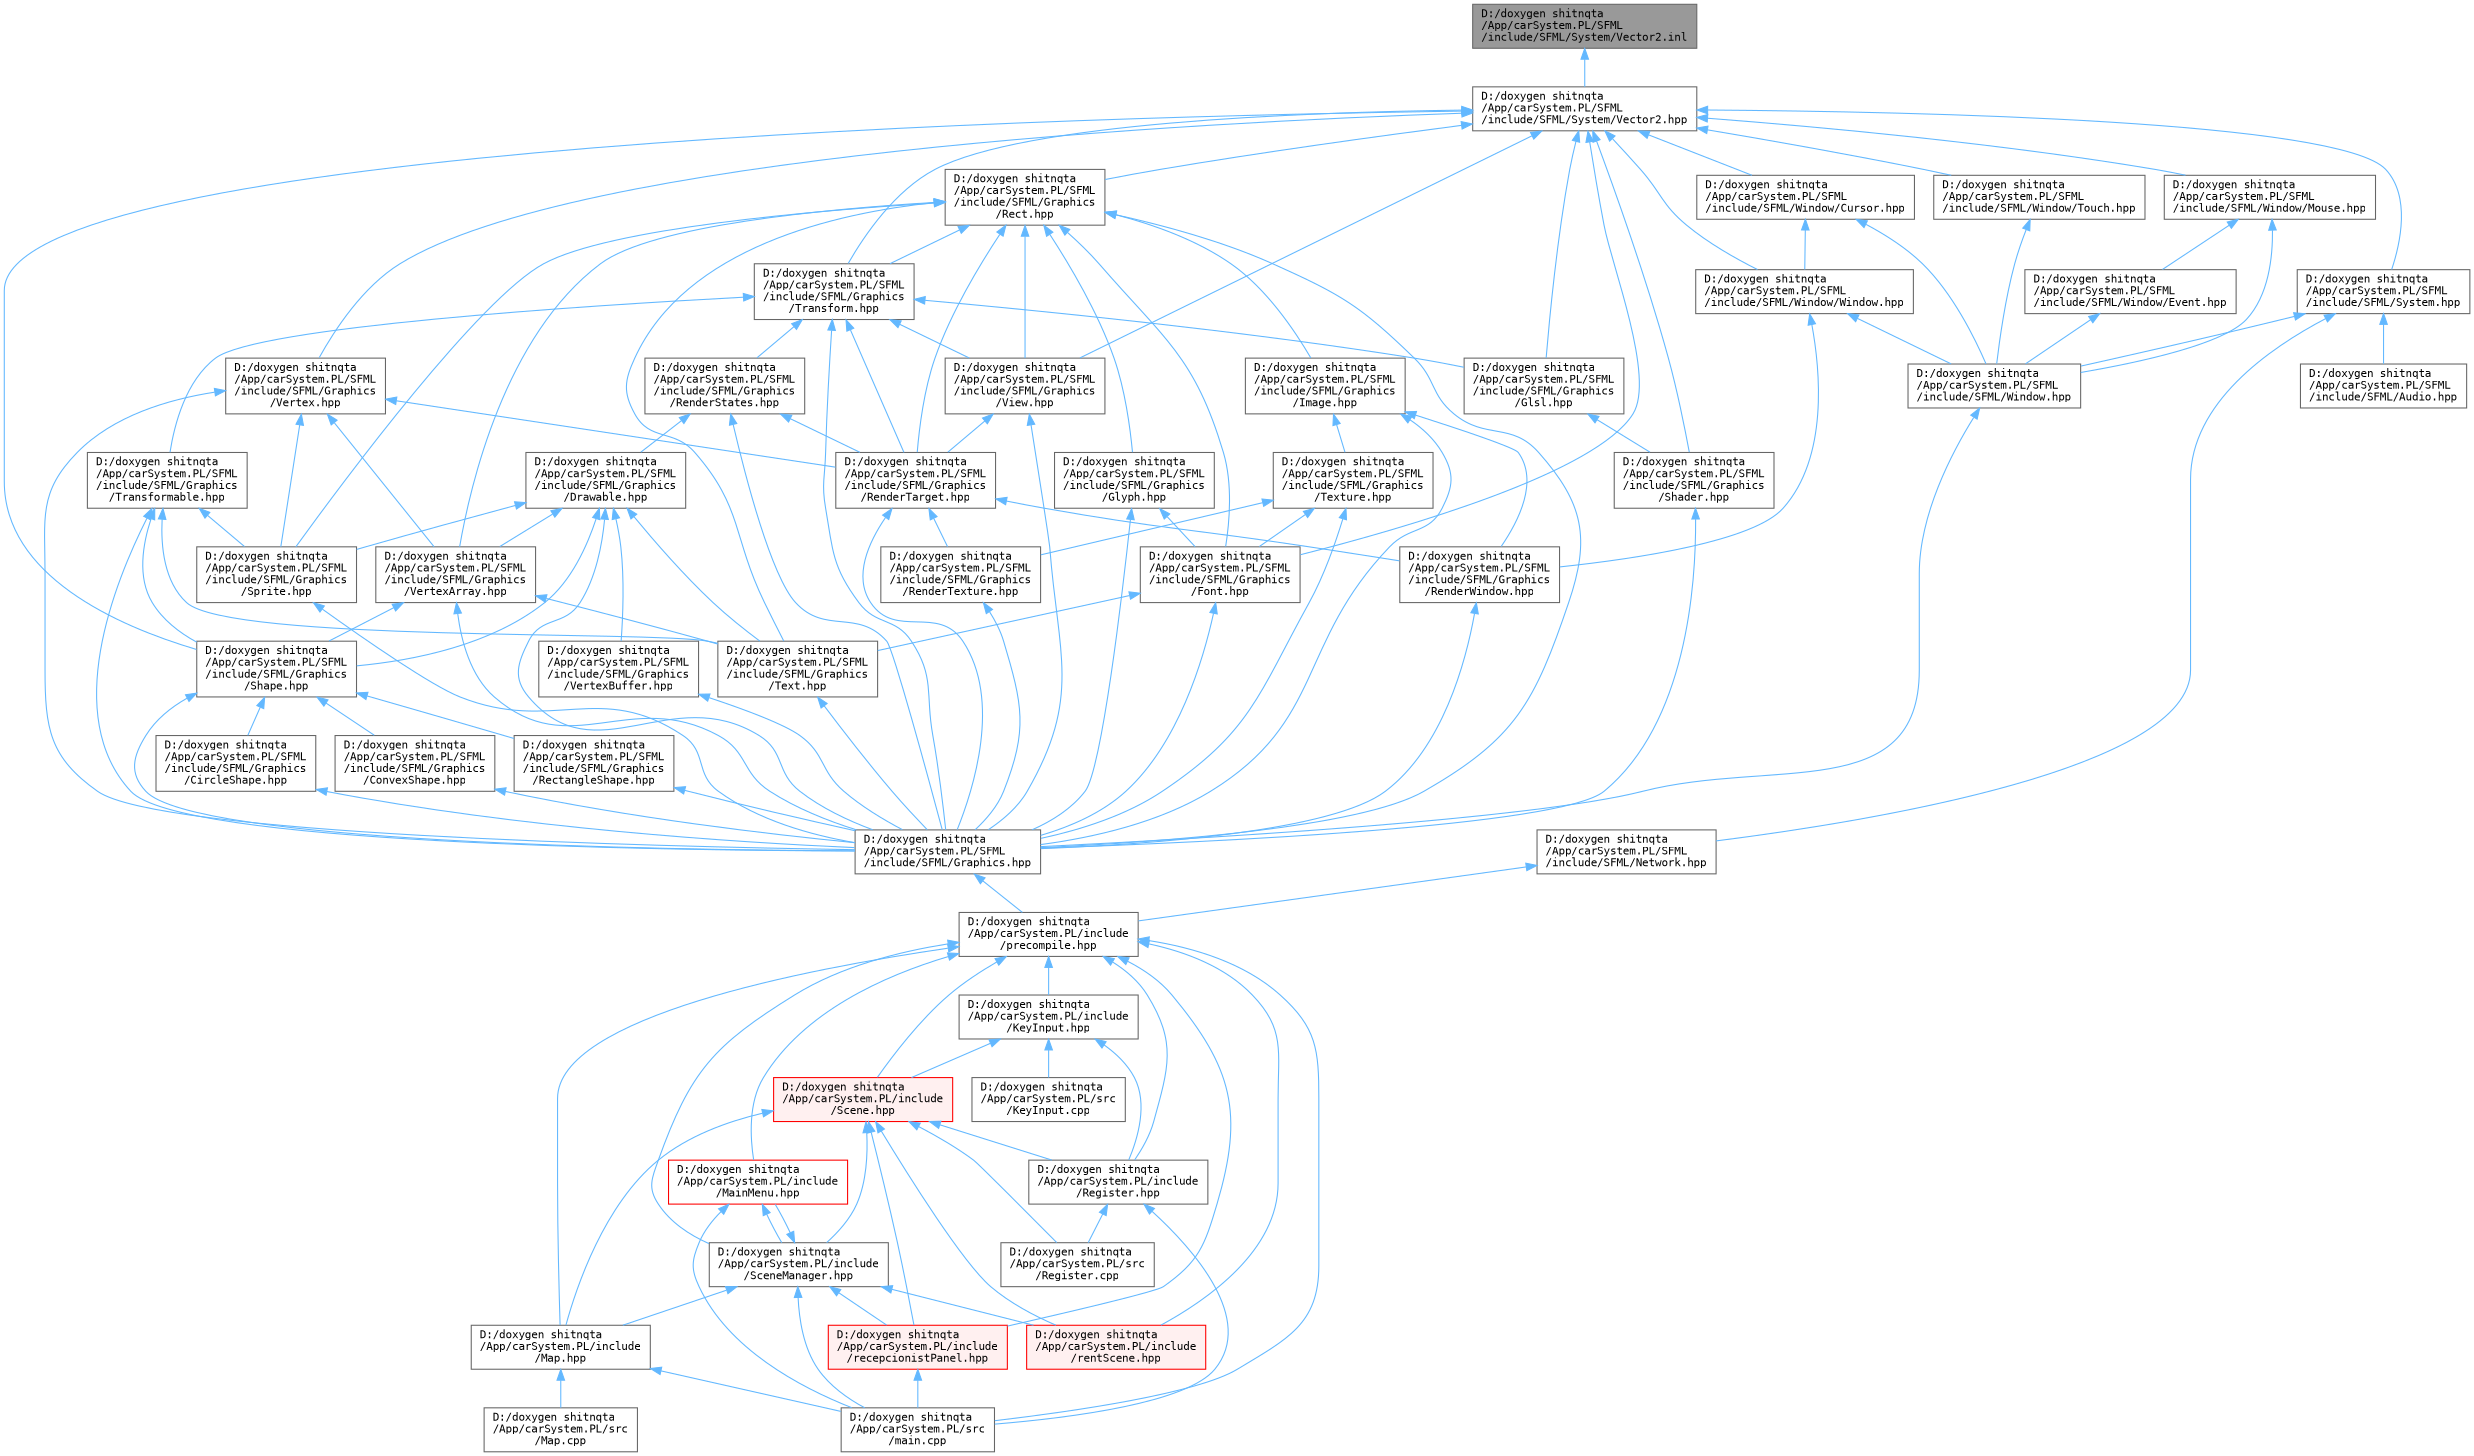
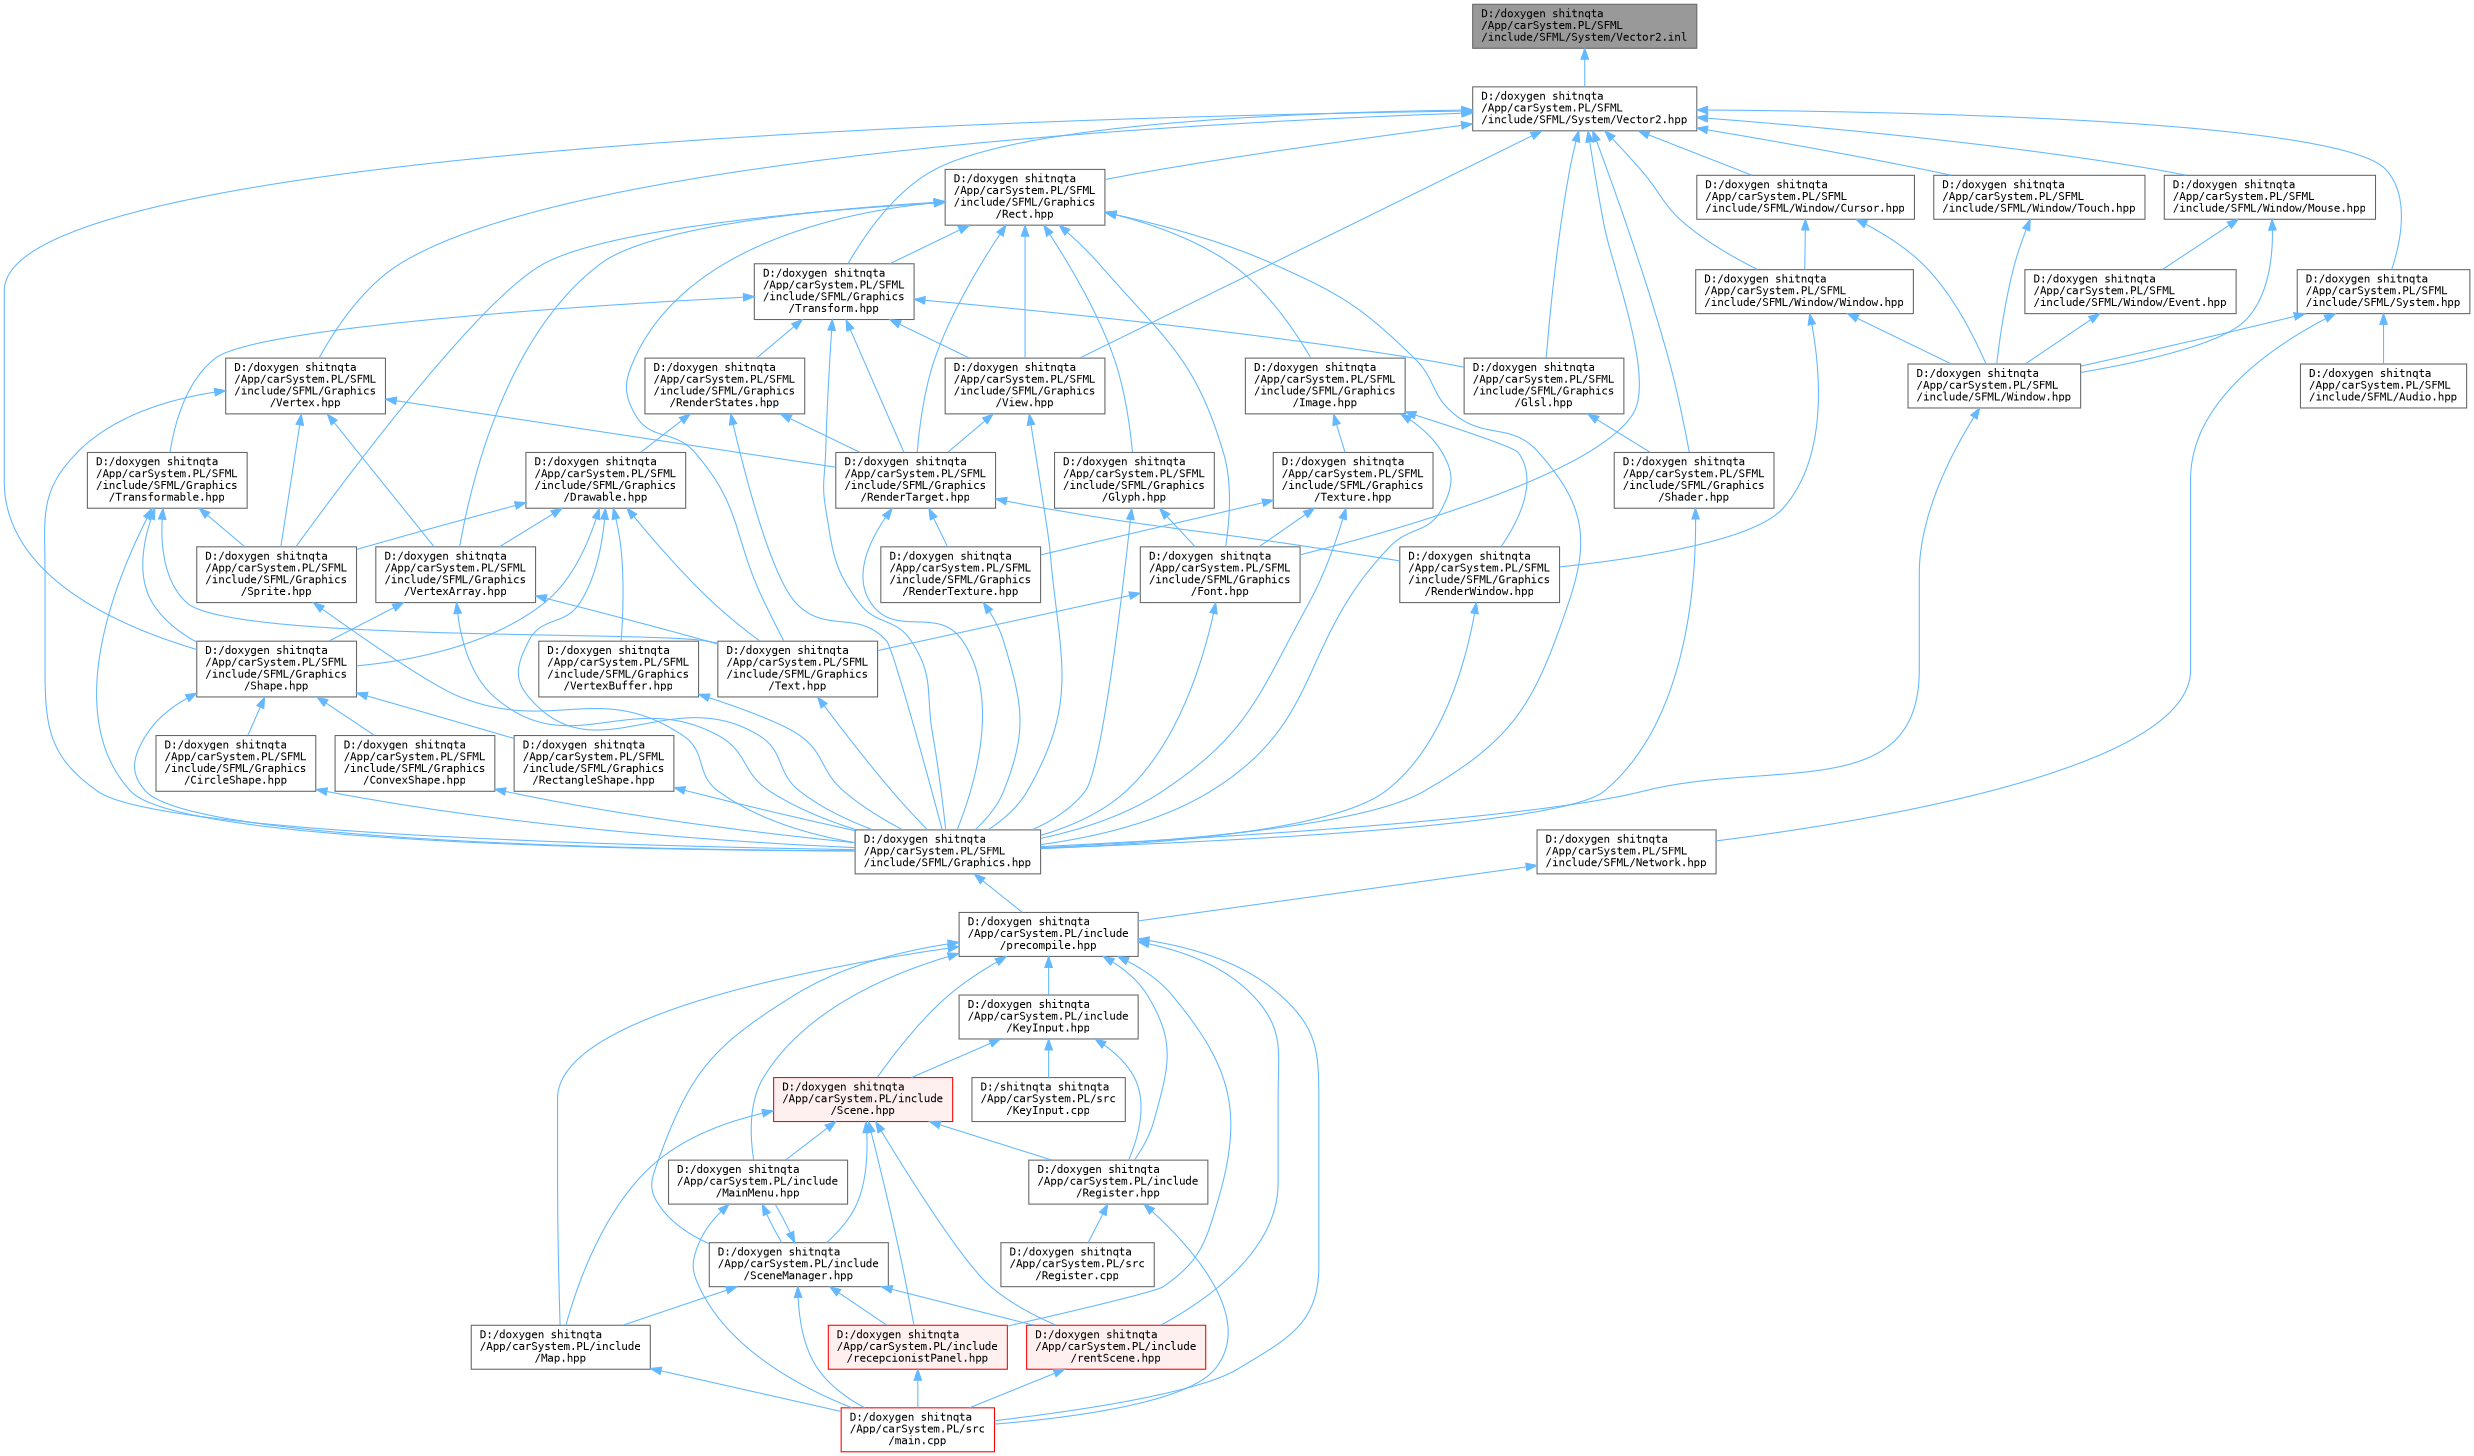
node "D:/doxygen shitnqta /App/carSystem.PL/src /KeyInput.cpp": label "D:/doxygen shitnqta /App/carSystem.PL/src /KeyInput.cpp" -> "D:/shitnqta shitnqta /App/carSystem.PL/src /KeyInput.cpp"
edge "D:/doxygen shitnqta /App/carSystem.PL/src /Register.cpp" -> "D:/doxygen shitnqta /App/carSystem.PL/include /Scene.hpp": now "D:/doxygen shitnqta /App/carSystem.PL/include /MainMenu.hpp" -> "D:/doxygen shitnqta /App/carSystem.PL/include /Scene.hpp"
node "D:/doxygen shitnqta /App/carSystem.PL/include /MainMenu.hpp": color red -> grey40
edge "D:/doxygen shitnqta /App/carSystem.PL/src /main.cpp" -> "D:/doxygen shitnqta /App/carSystem.PL/include /rentScene.hpp": added
node "D:/doxygen shitnqta /App/carSystem.PL/src /Map.cpp": removed
node "D:/doxygen shitnqta /App/carSystem.PL/src /main.cpp": color grey40 -> red
